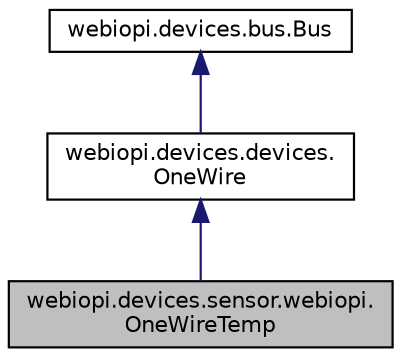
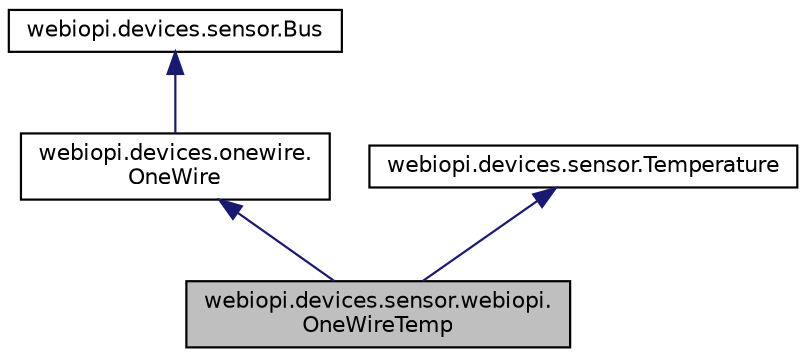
node "webiopi.devices.bus.Bus": label "webiopi.devices.bus.Bus" -> "webiopi.devices.sensor.Bus"
node "webiopi.devices.devices. OneWire": label "webiopi.devices.devices. OneWire" -> "webiopi.devices.onewire. OneWire"
node "webiopi.devices.sensor.Temperature": added
